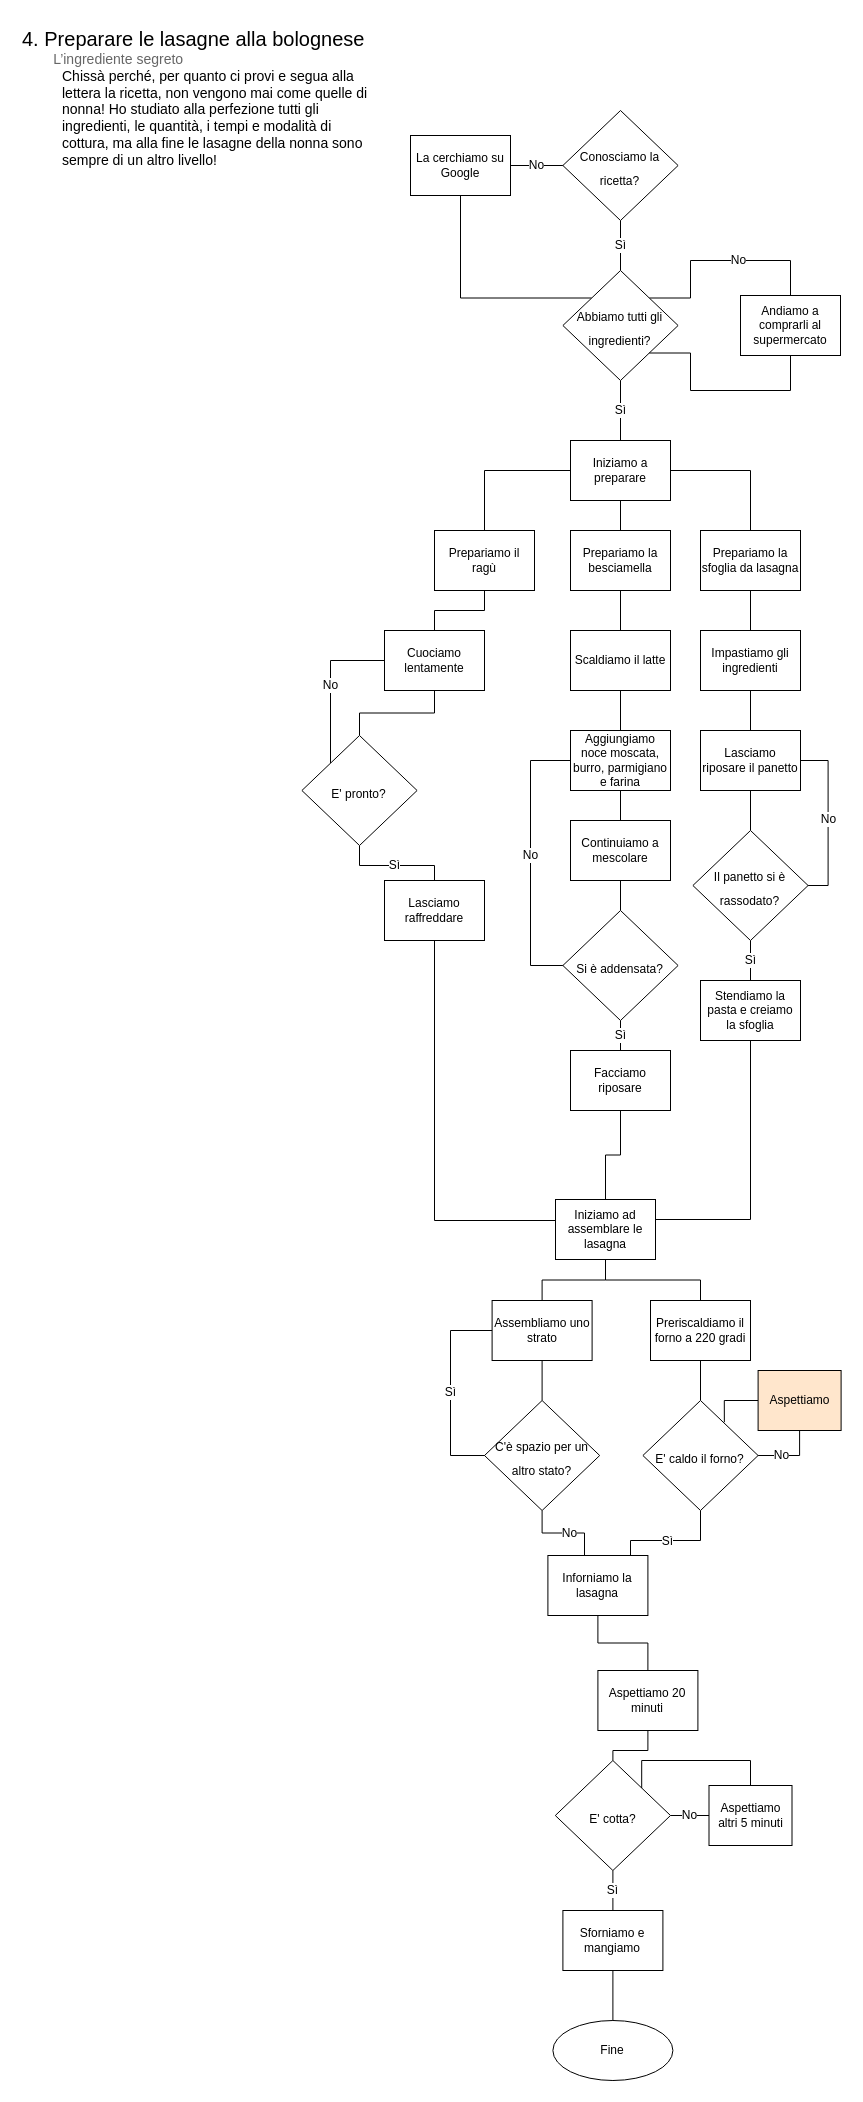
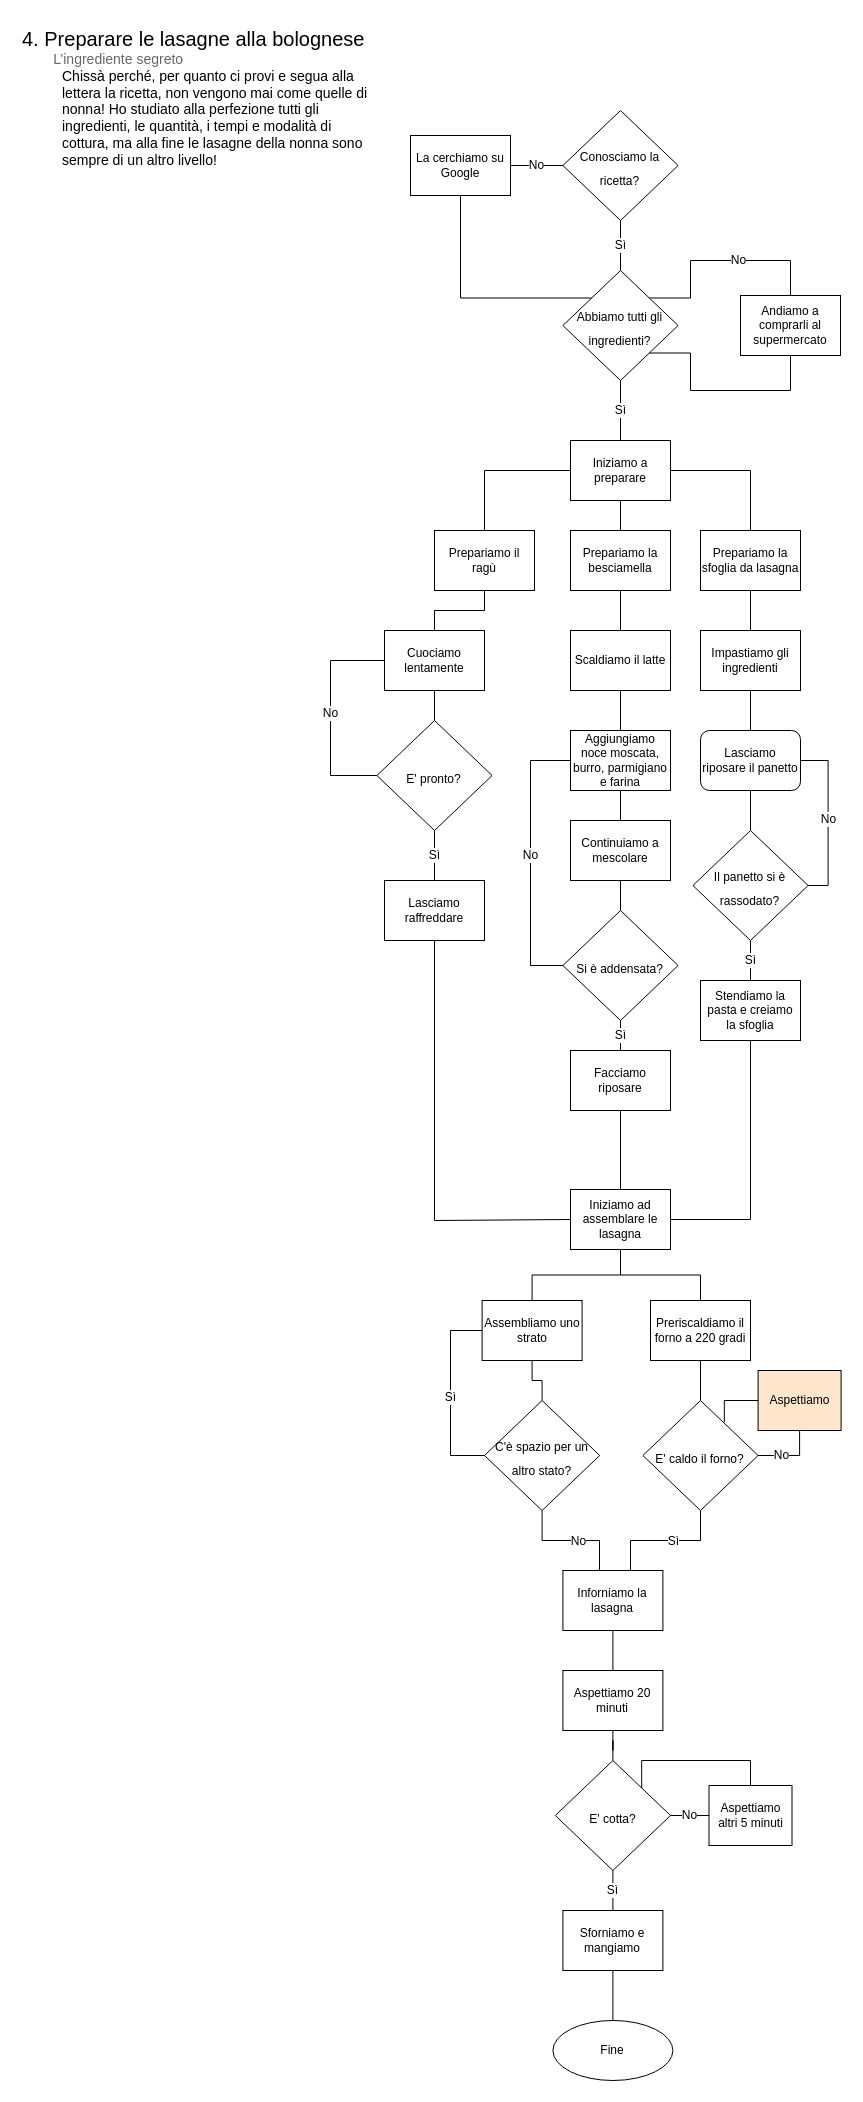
node "Lasciamo riposare il panetto": shape rectangle -> rounded rectangle
node "E' pronto?": moved (360, 791) -> (435, 776)
node "Iniziamo ad assemblare le lasagna": moved (606, 1230) -> (621, 1220)
node "Assembliamo uno strato": moved (542, 1331) -> (532, 1331)
node "Inforniamo la lasagna": moved (598, 1586) -> (613, 1601)
node "Aspettiamo 20 minuti": moved (648, 1701) -> (613, 1701)
